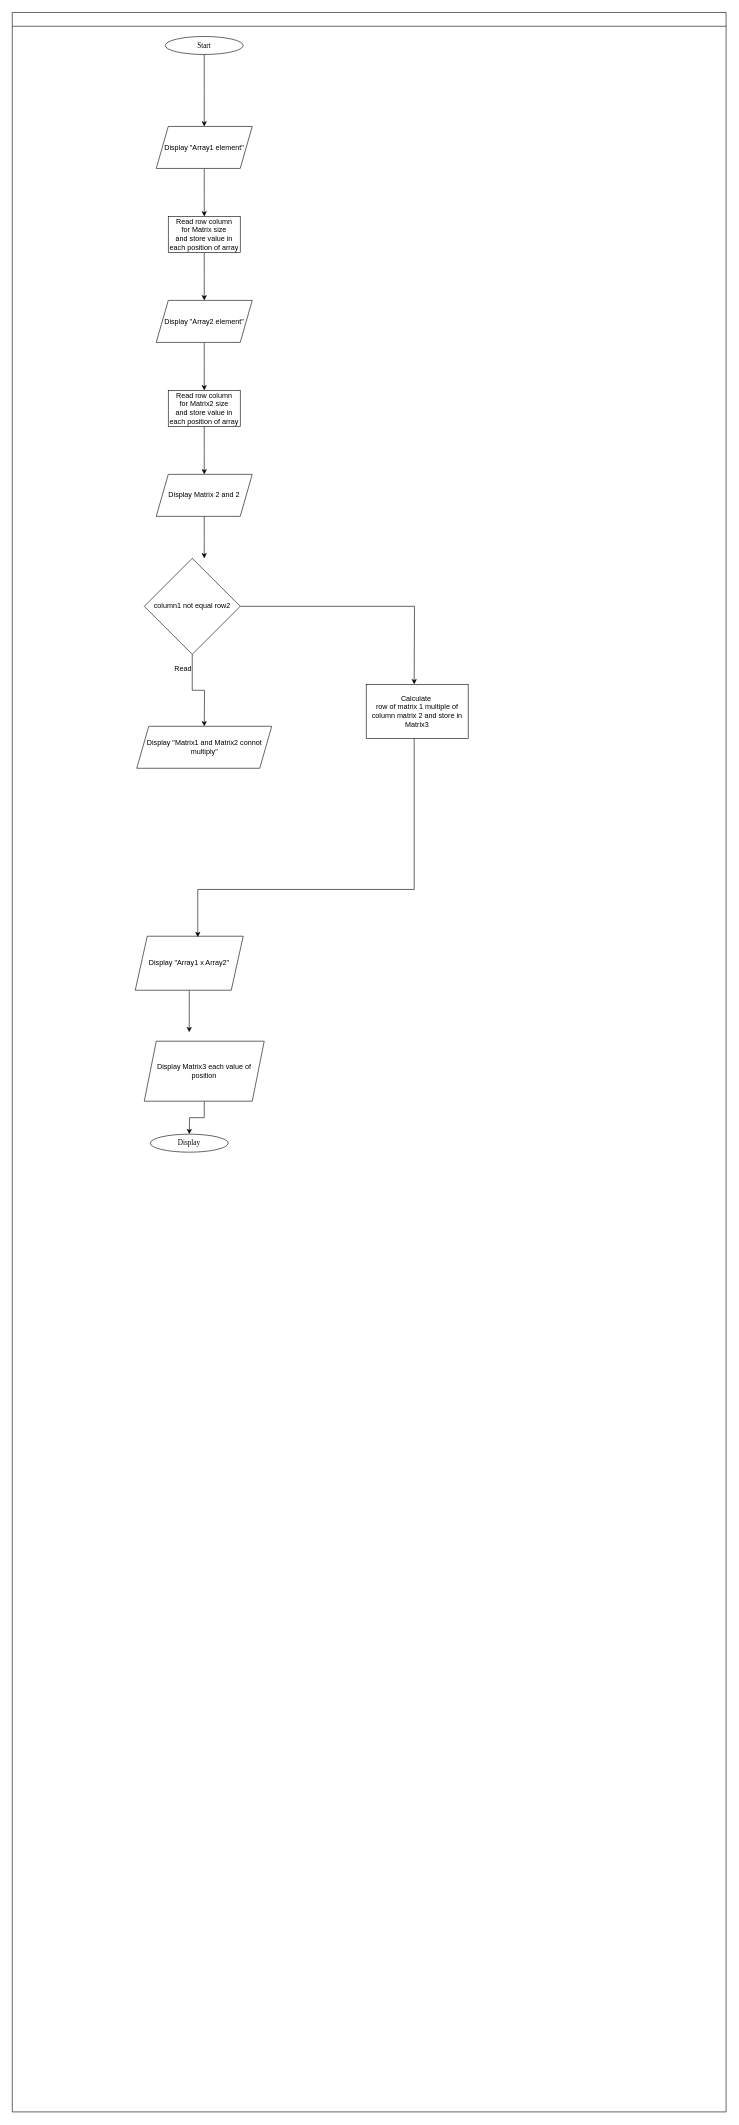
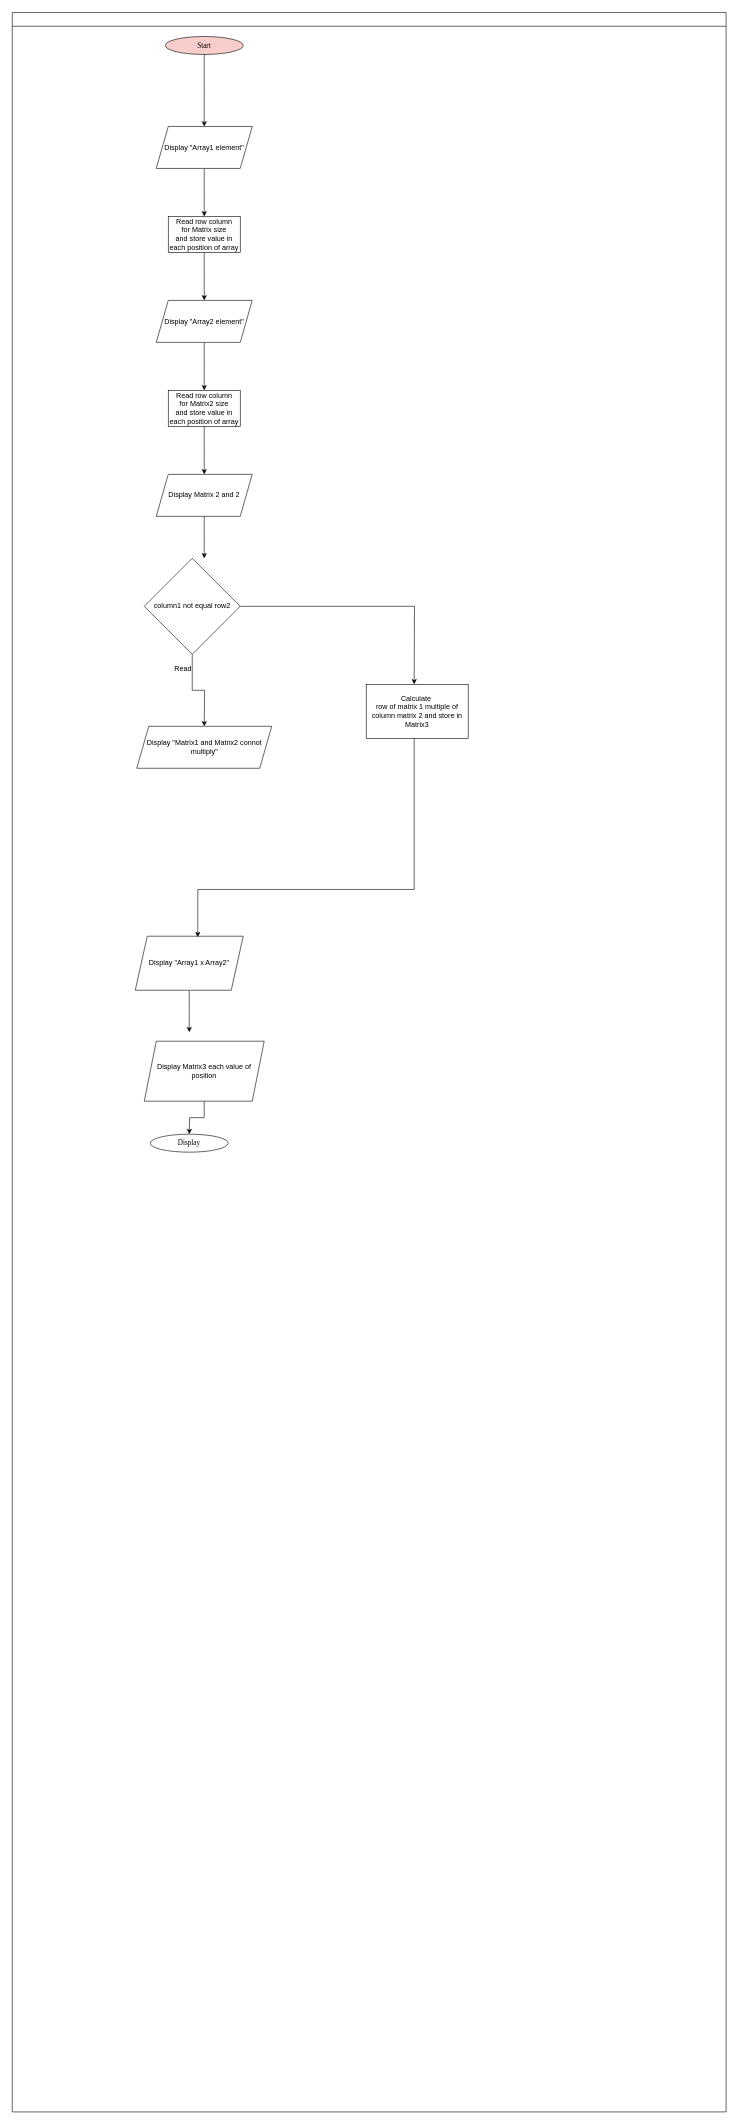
node "Start": fillcolor #ffffff -> #f8cecc
